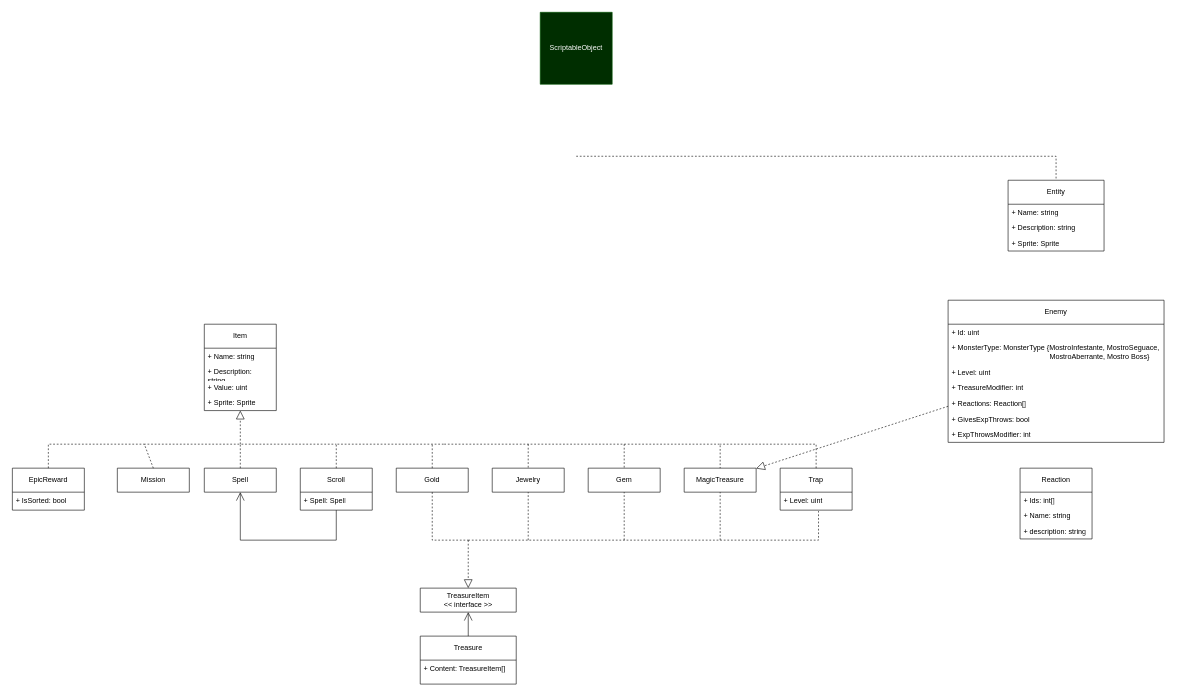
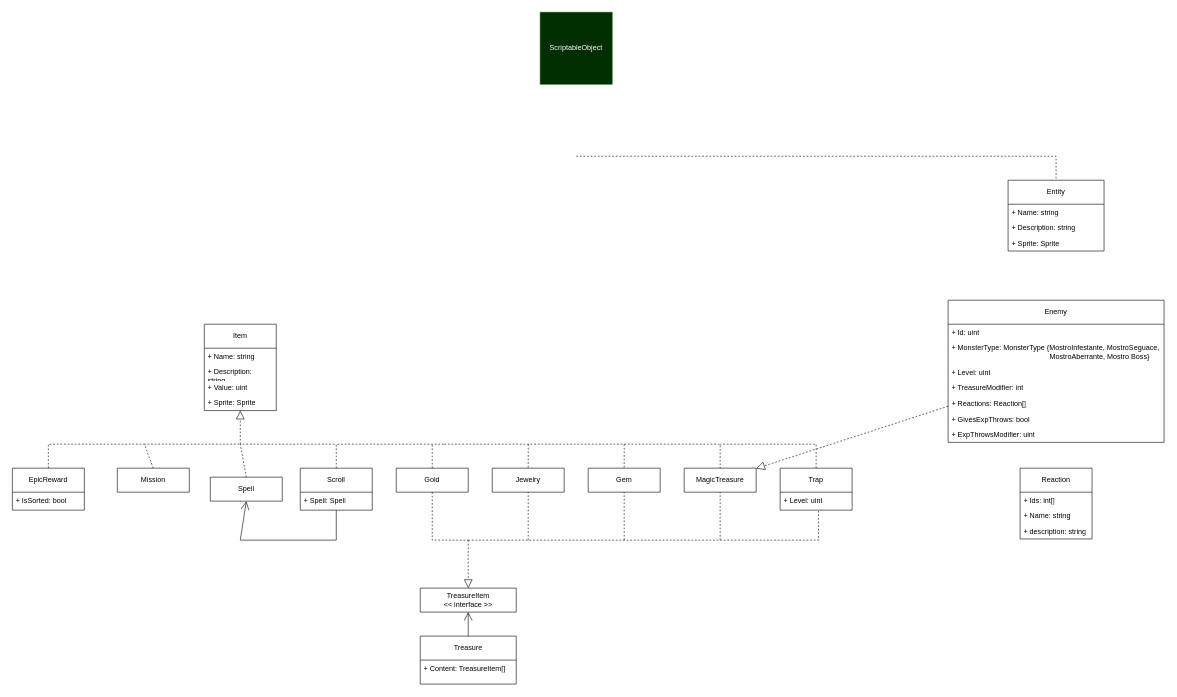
node "+ ExpThrowsModifier: int": label "+ ExpThrowsModifier: int" -> "+ ExpThrowsModifier: uint"
node "Spell": moved (240, 480) -> (246, 489)
